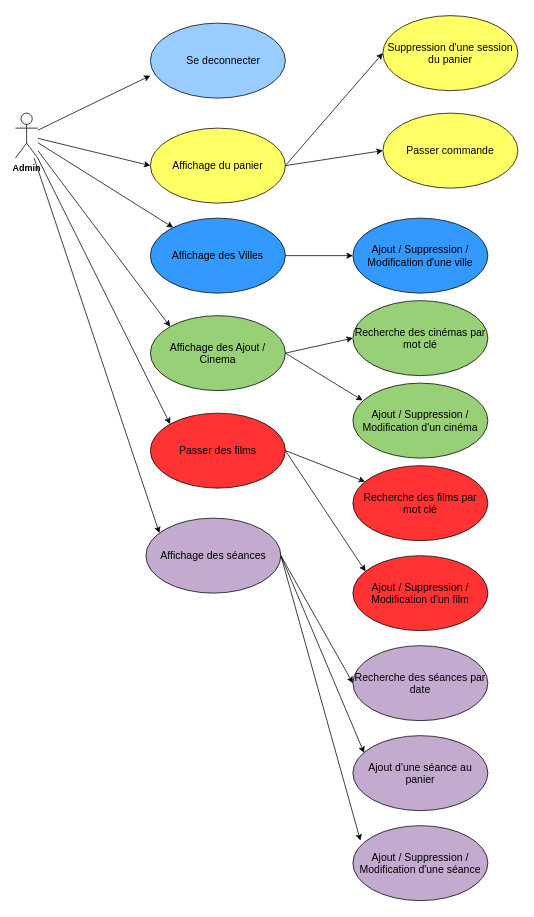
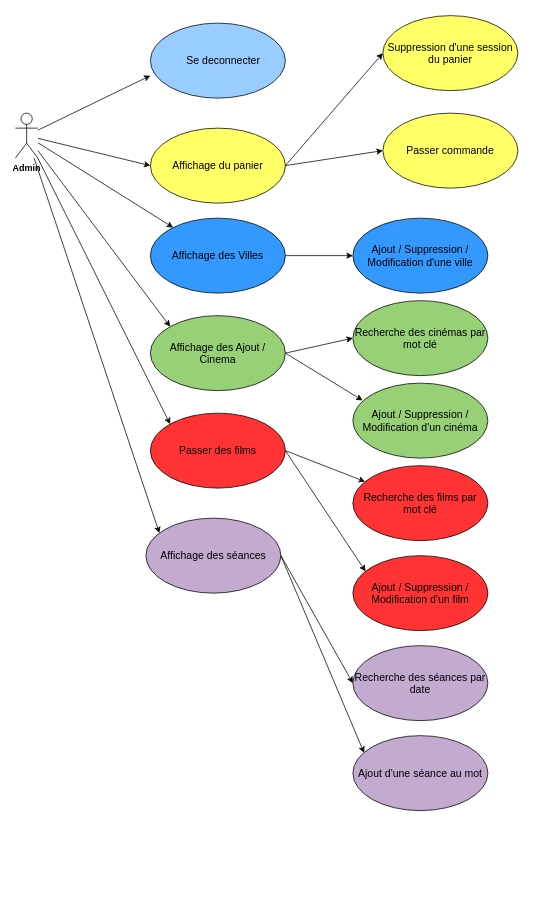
edge "Affichage des séances" -> "Ajout / Suppression / Modification d'une séance": removed
node "Ajout d'une séance au panier": label "Ajout d'une séance au panier" -> "Ajout d'une séance au mot"
node "Ajout / Suppression / Modification d'une séance": removed
